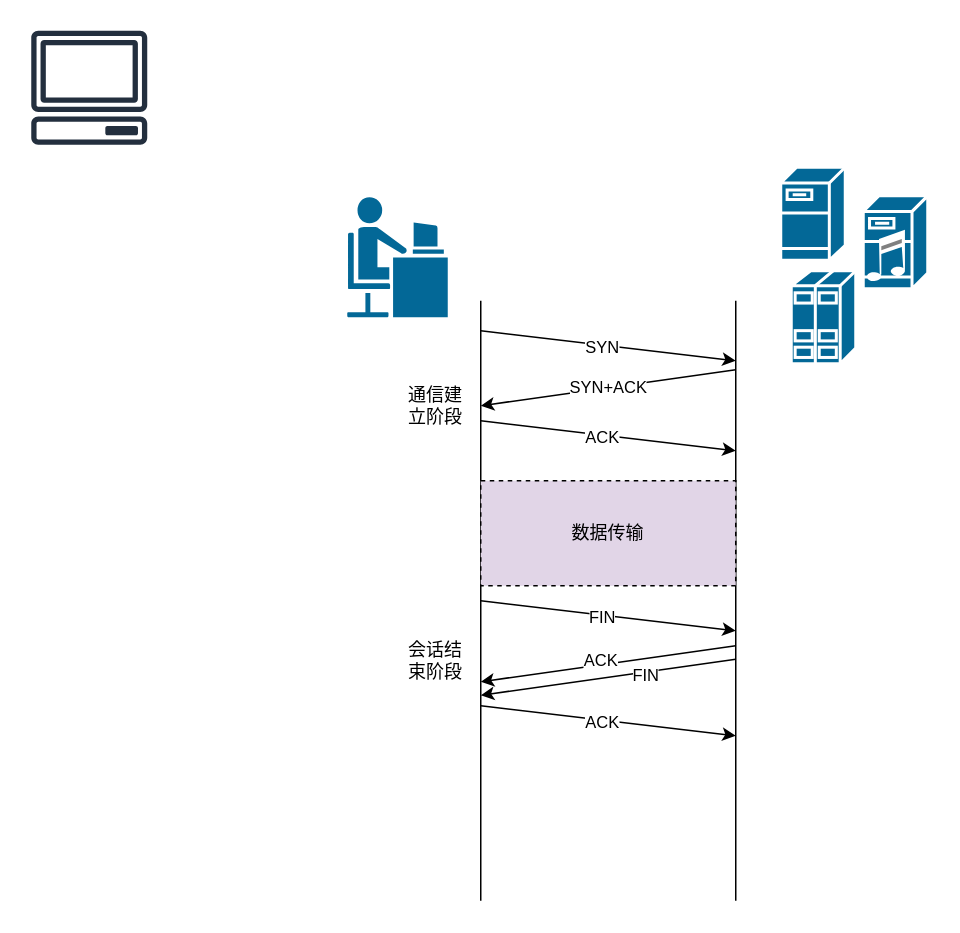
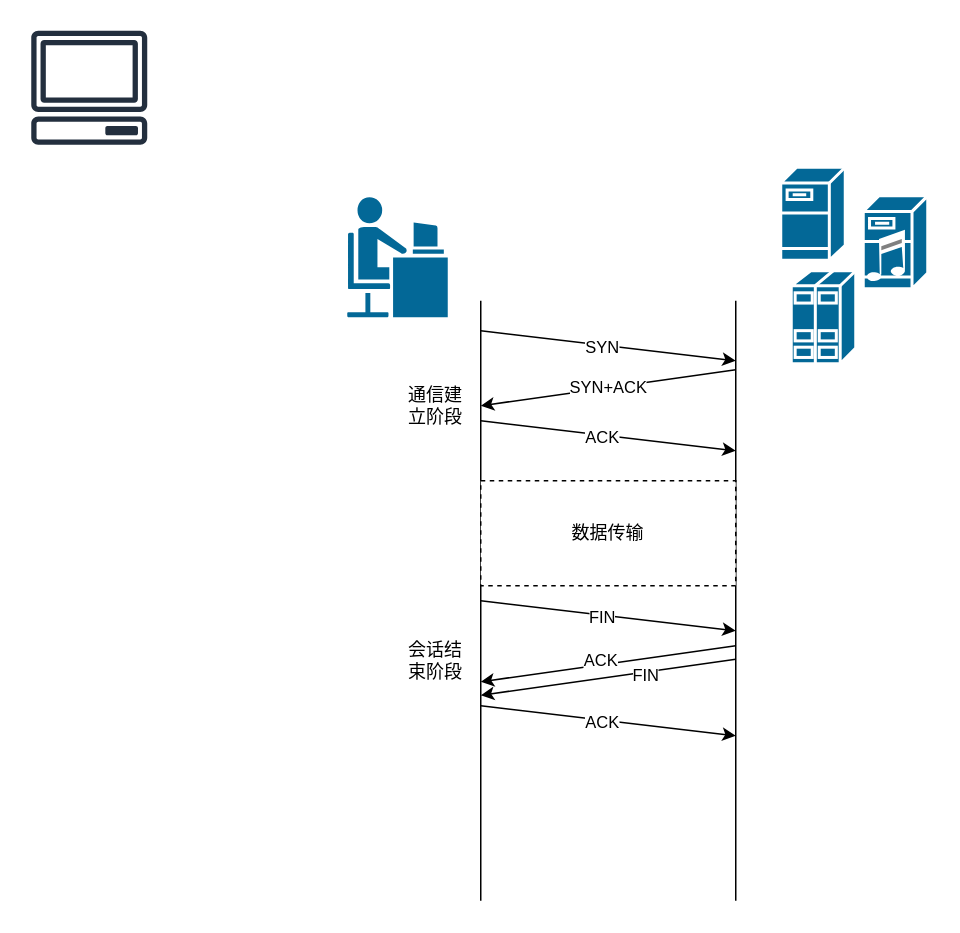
node "数据传输": fillcolor #e1d5e7 -> #ffffff
